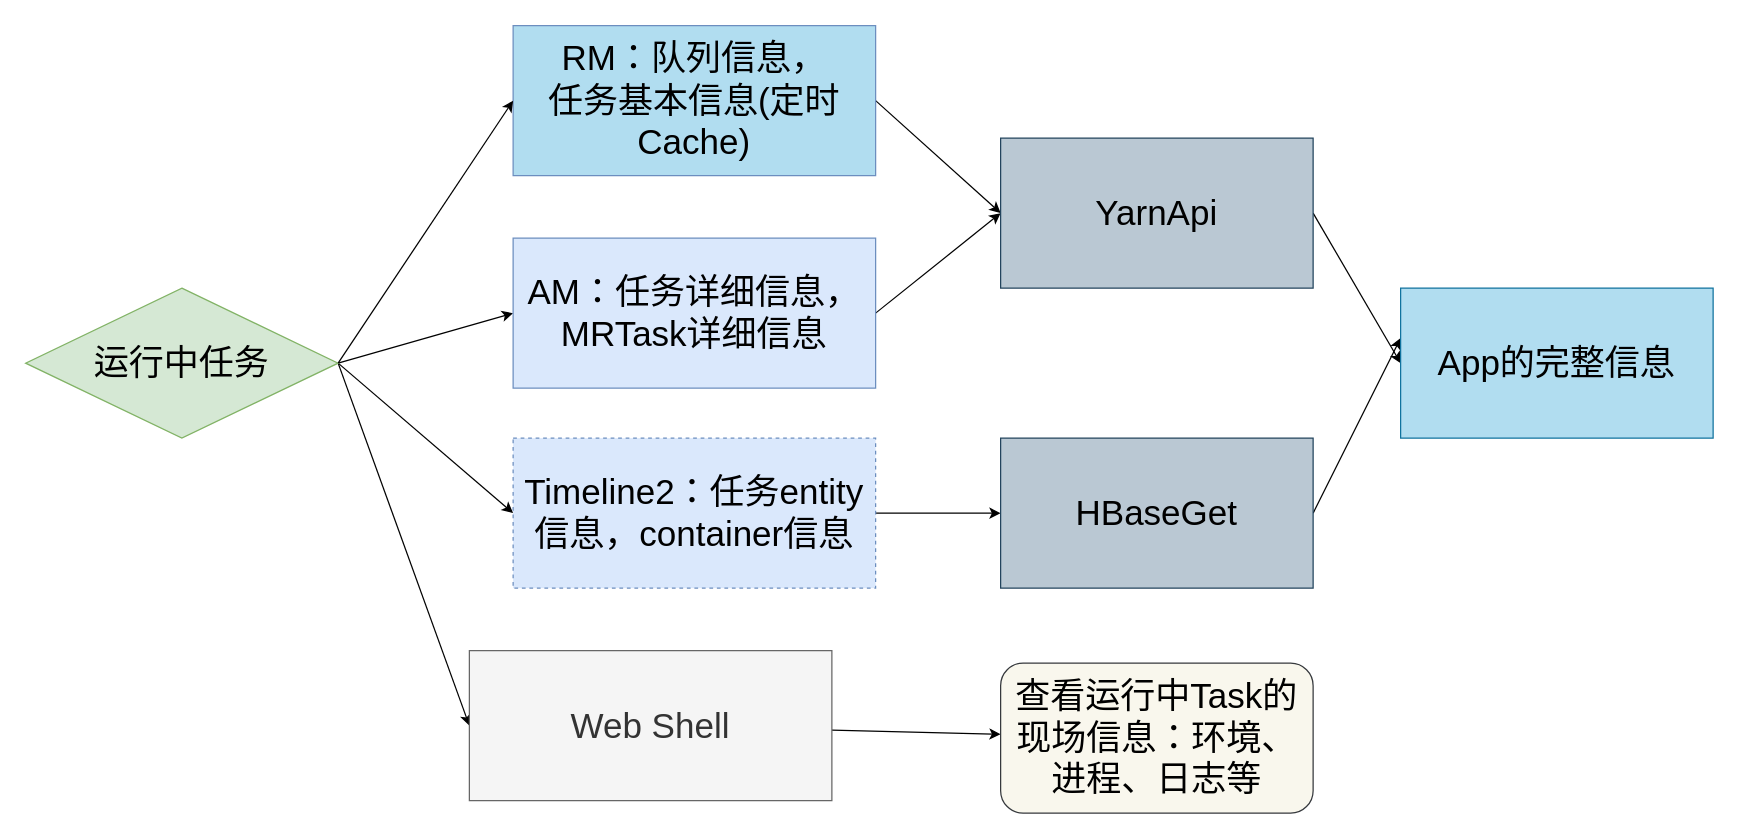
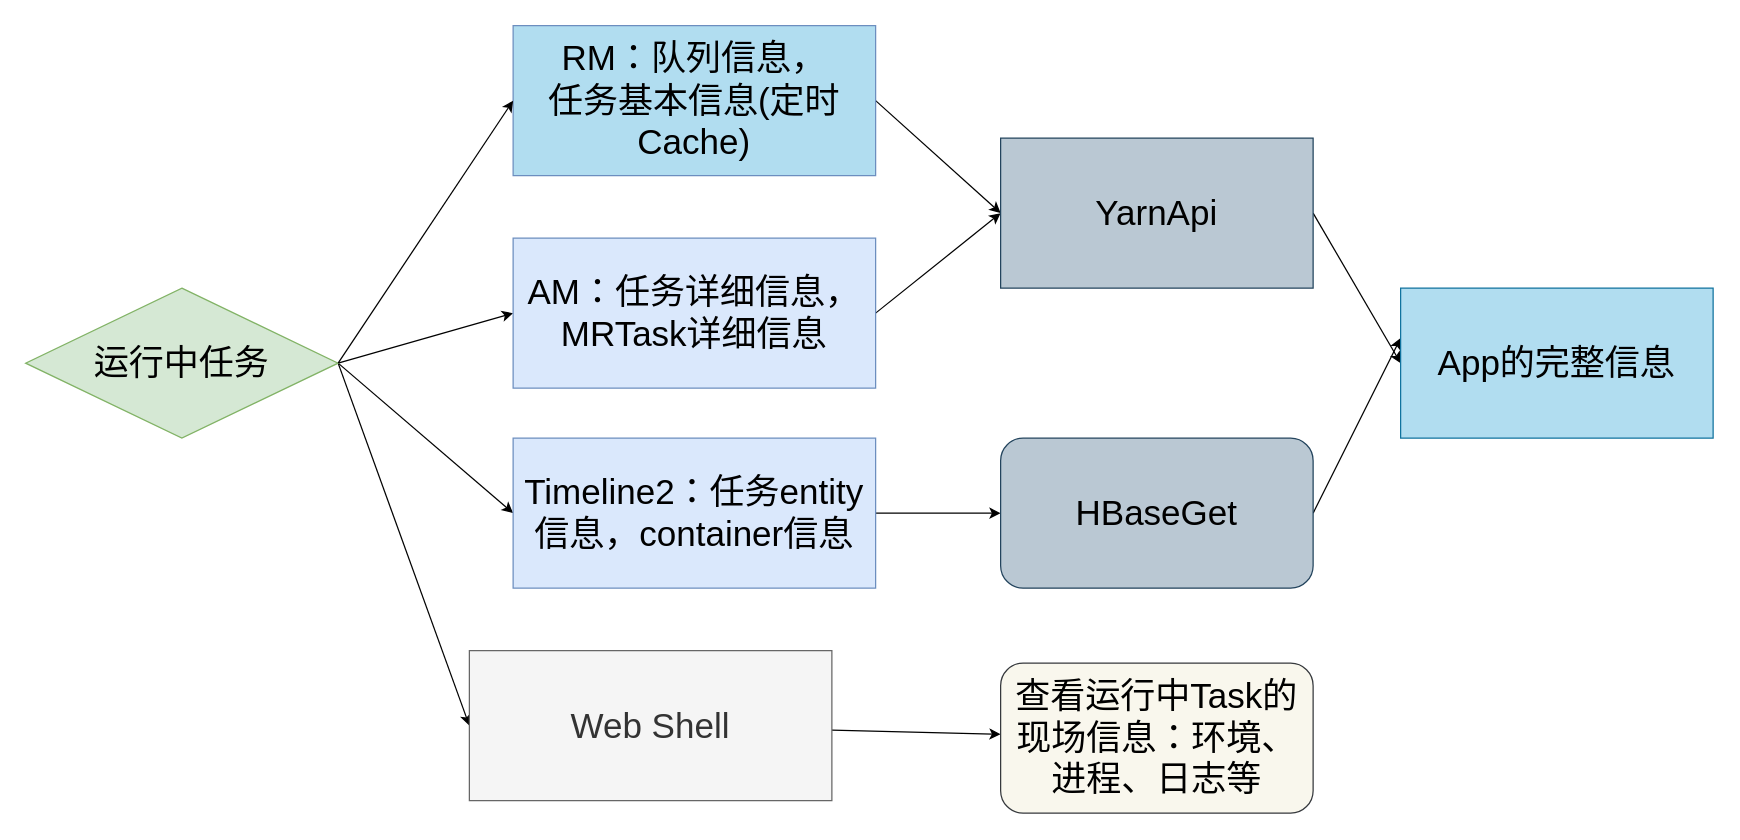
node "Timeline2：任务entity信息，container信息": style dashed -> solid
node "HBaseGet": shape rectangle -> rounded rectangle
